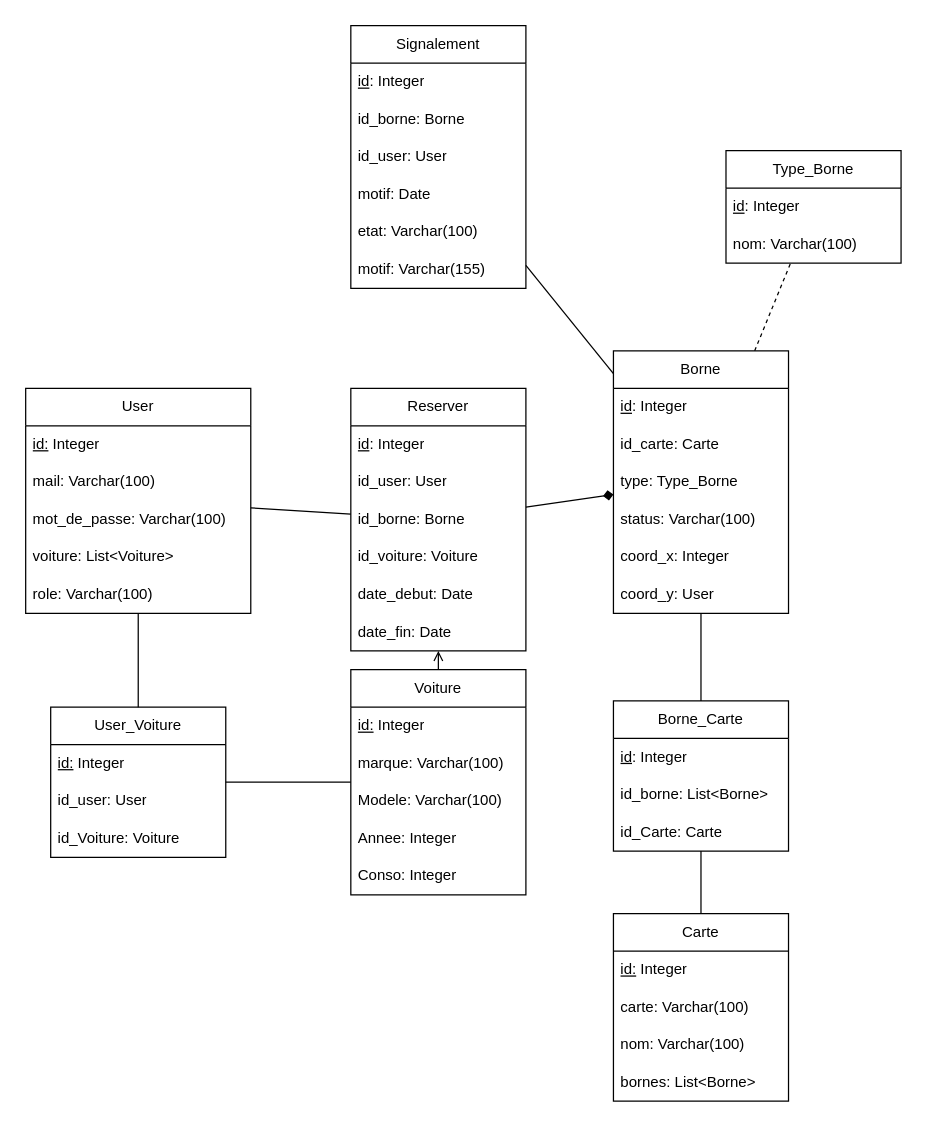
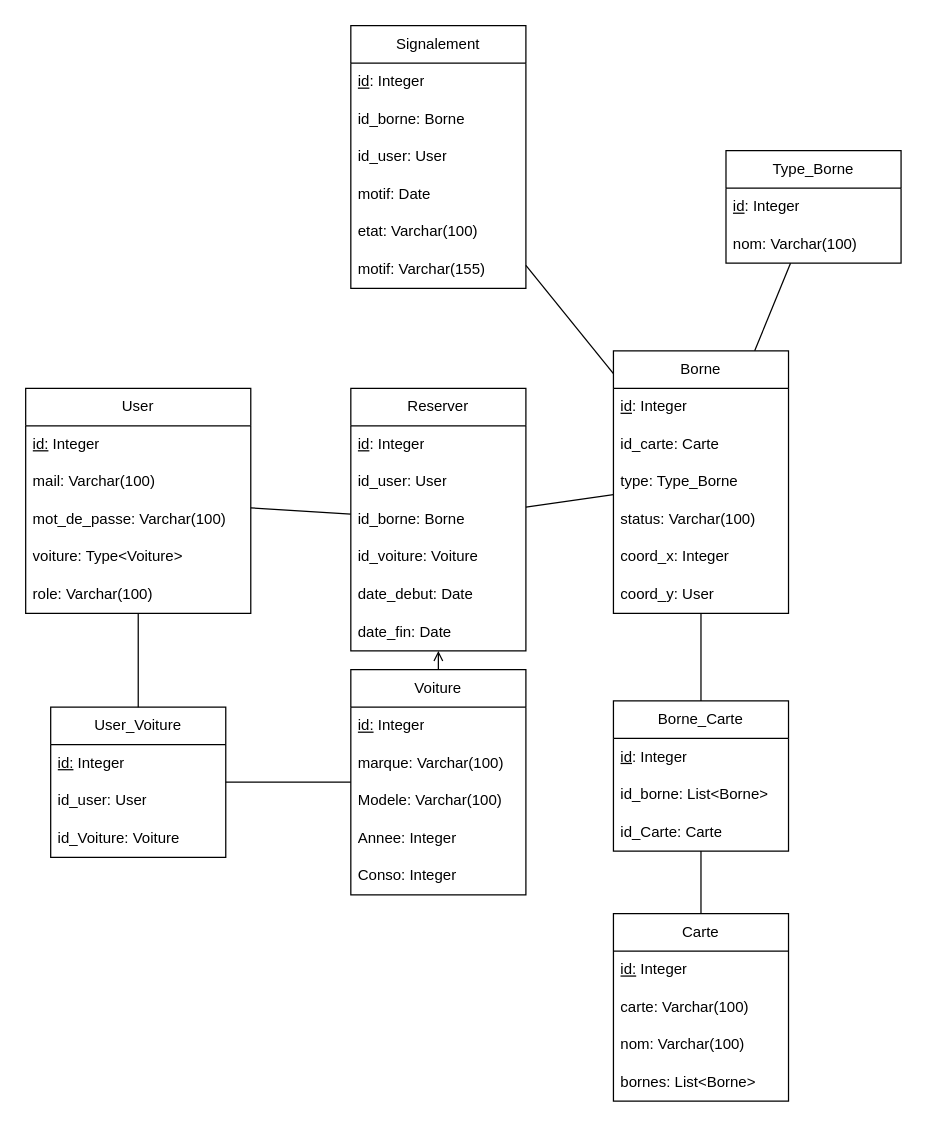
edge "Type_Borne" -- "Borne": style dashed -> solid
edge "Reserver" -> "Borne": arrowhead diamond -> none
node "voiture: List<Voiture>": label "voiture: List<Voiture>" -> "voiture: Type<Voiture>"
